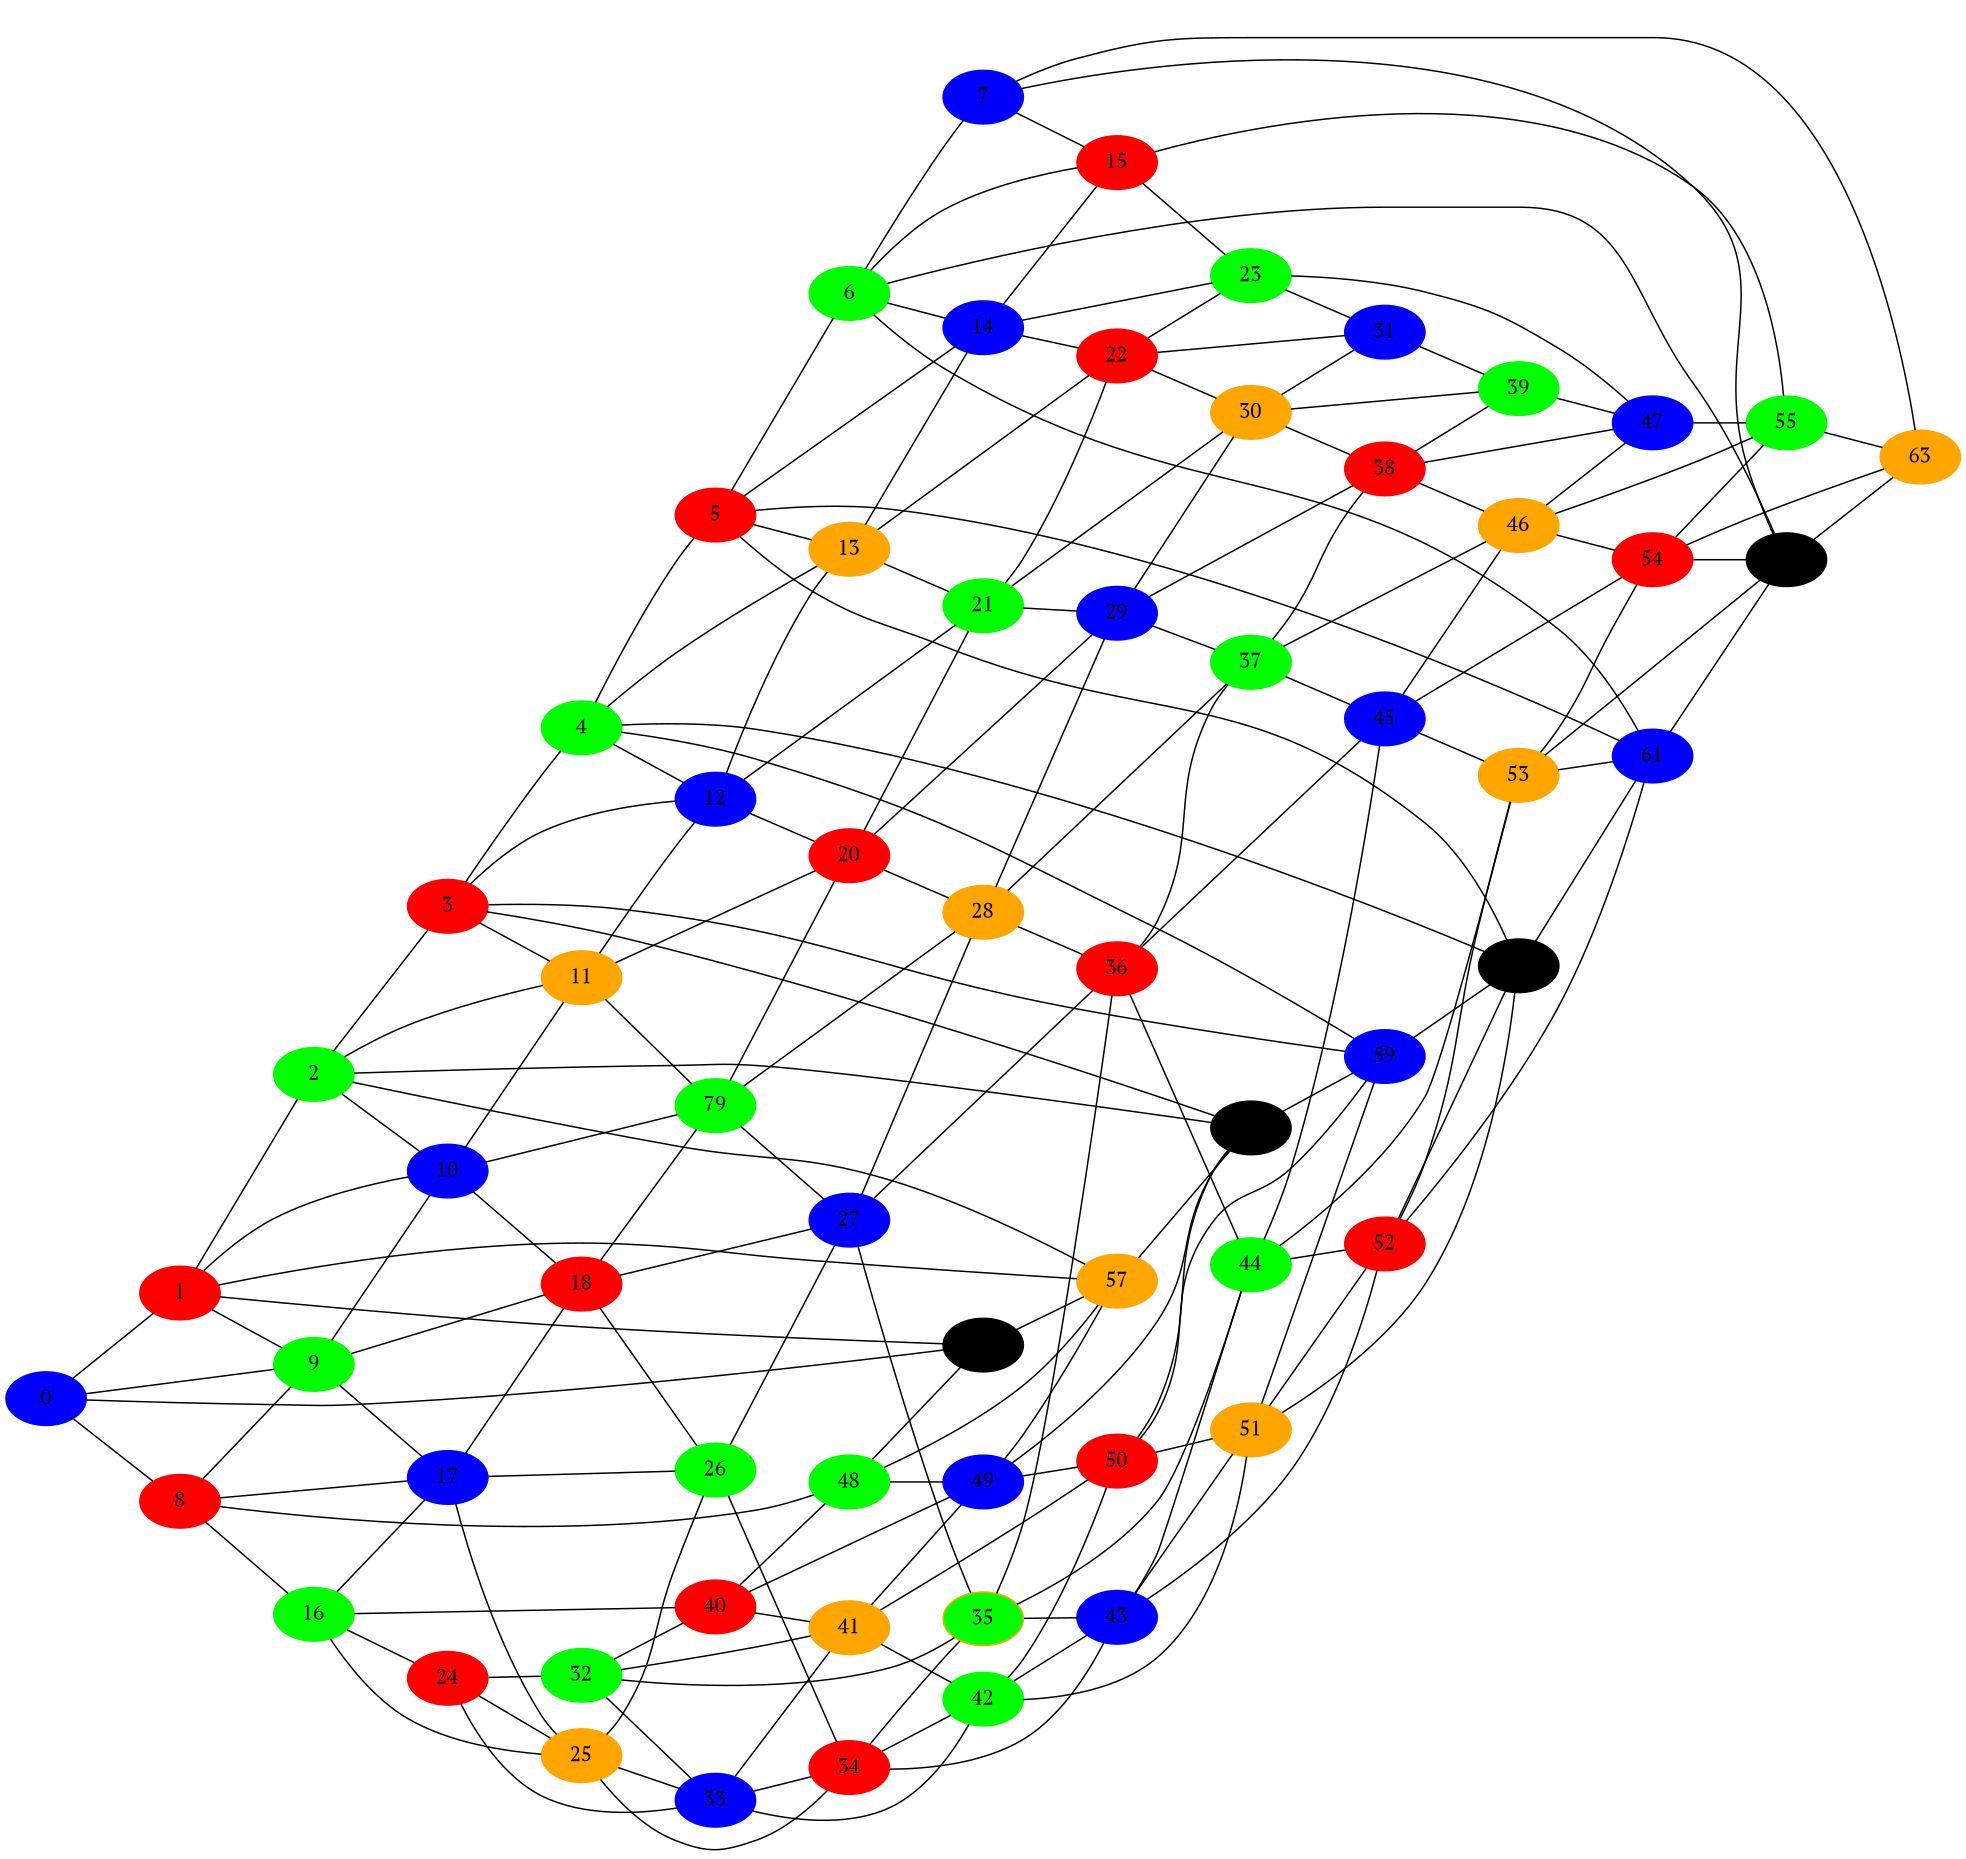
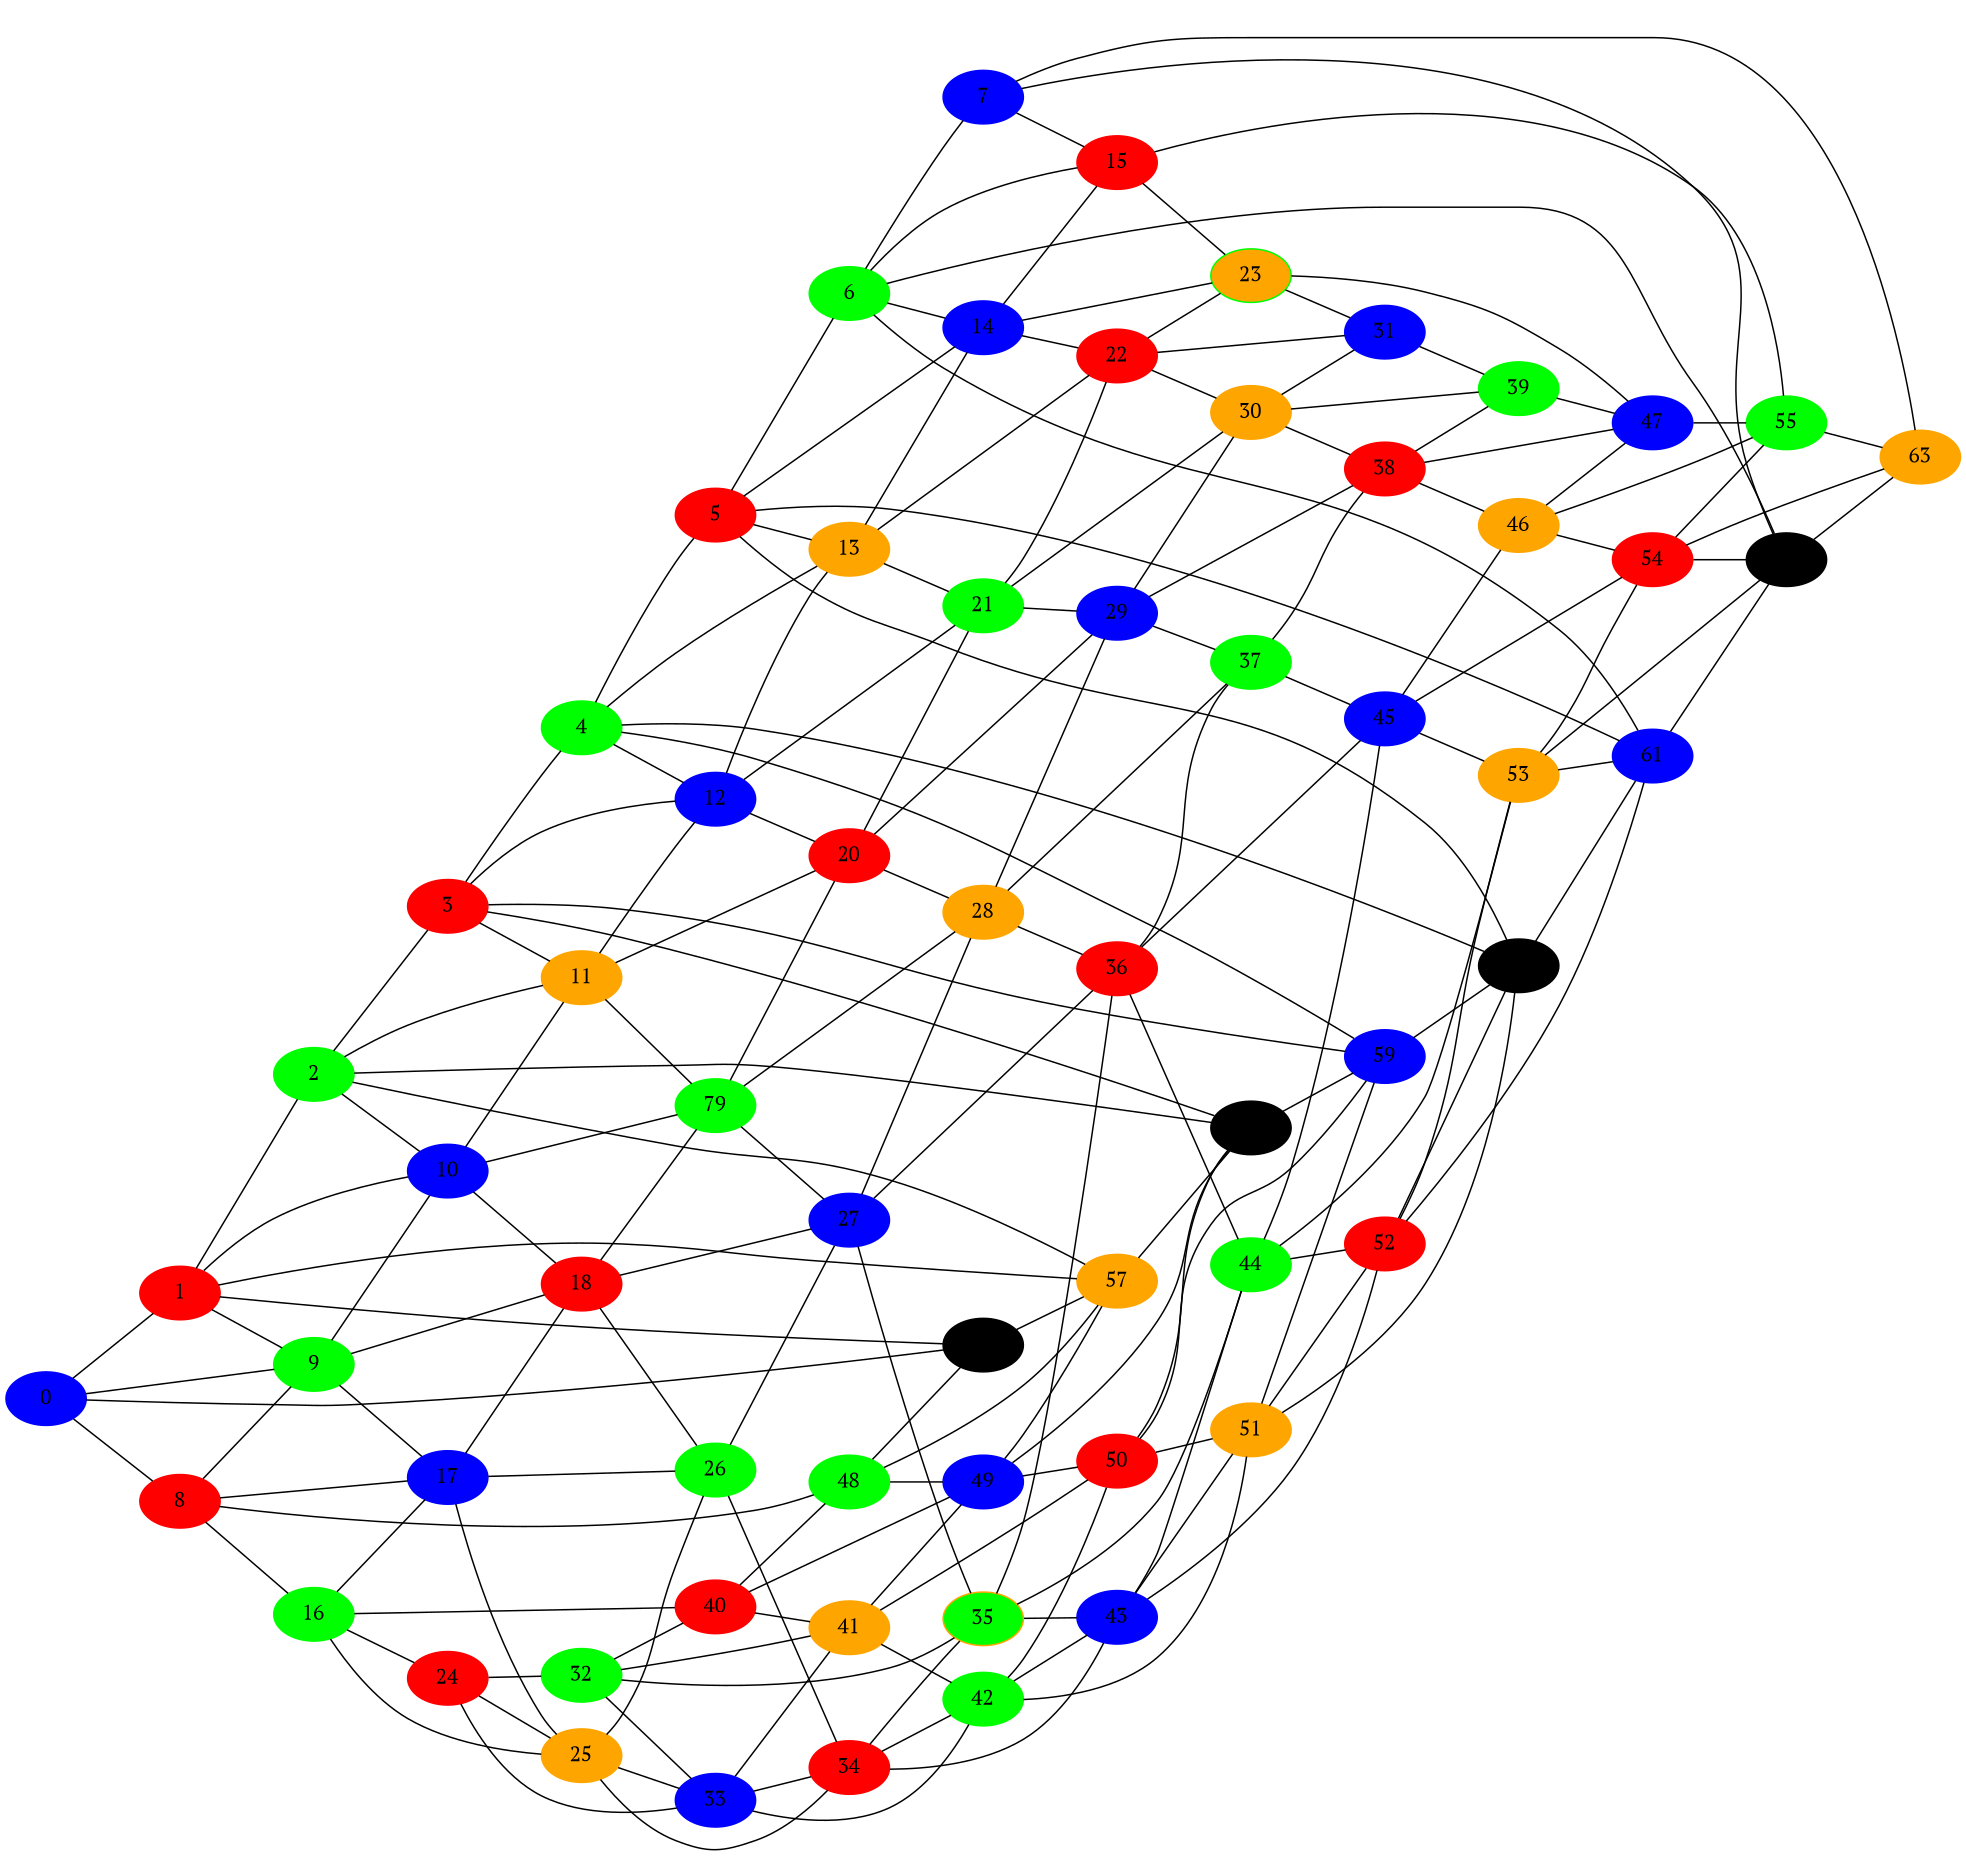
node "23": fillcolor green -> orange
edge "46" -- "37": removed
